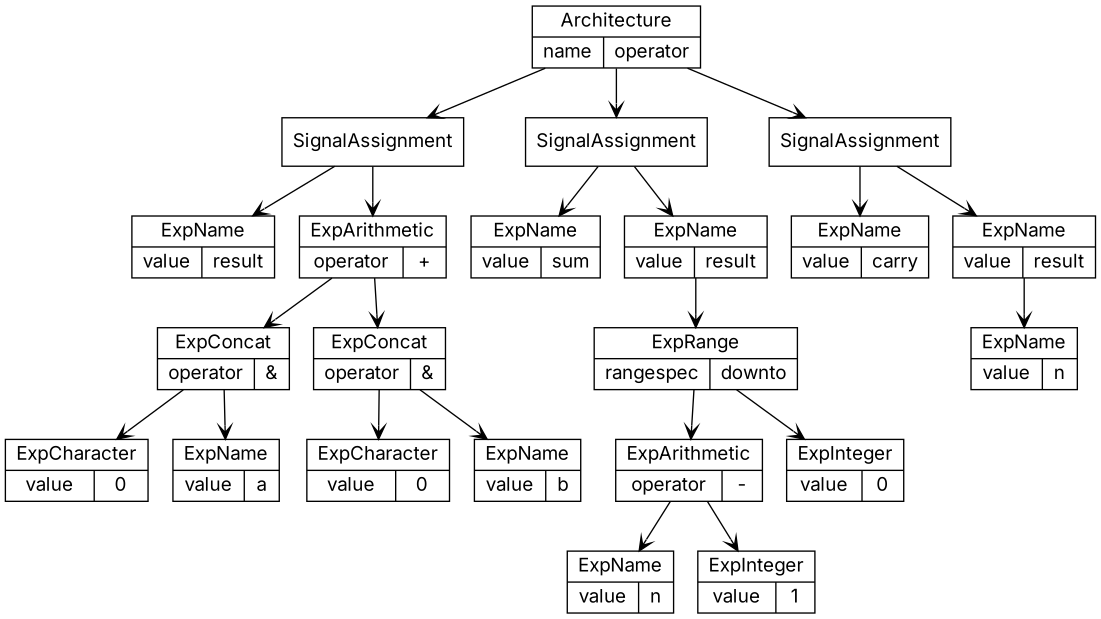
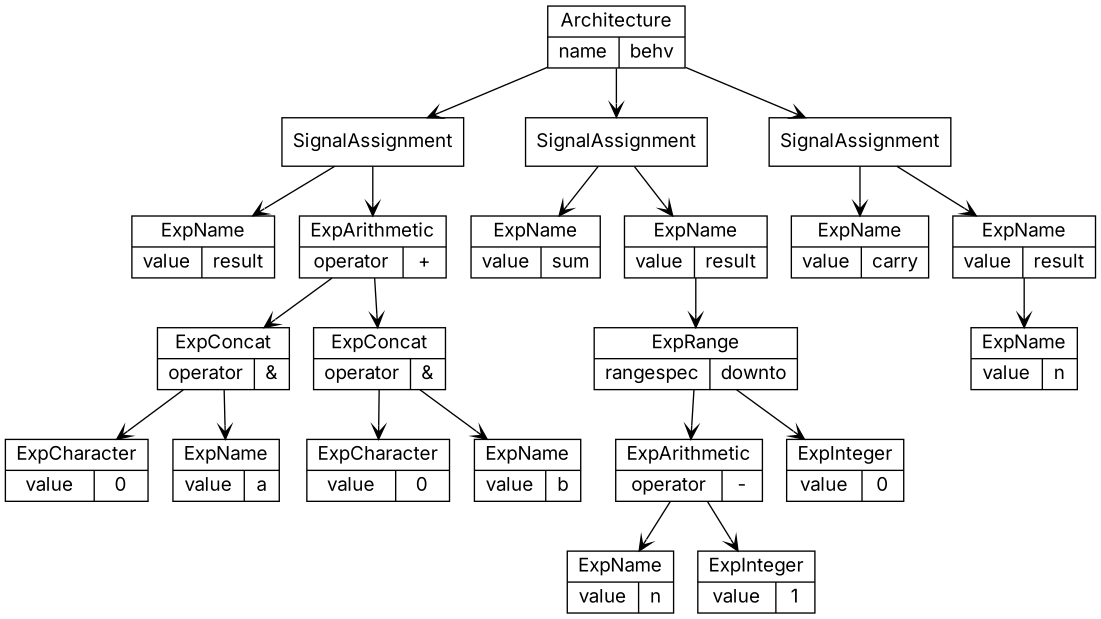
node "Architecture": text "operator" -> "behv"
